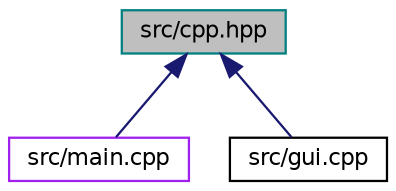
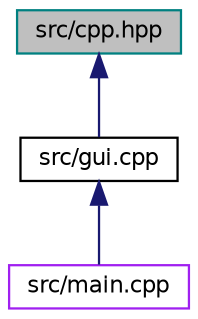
edge "src/main.cpp" -> "src/cpp.hpp": now "src/main.cpp" -> "src/gui.cpp"
